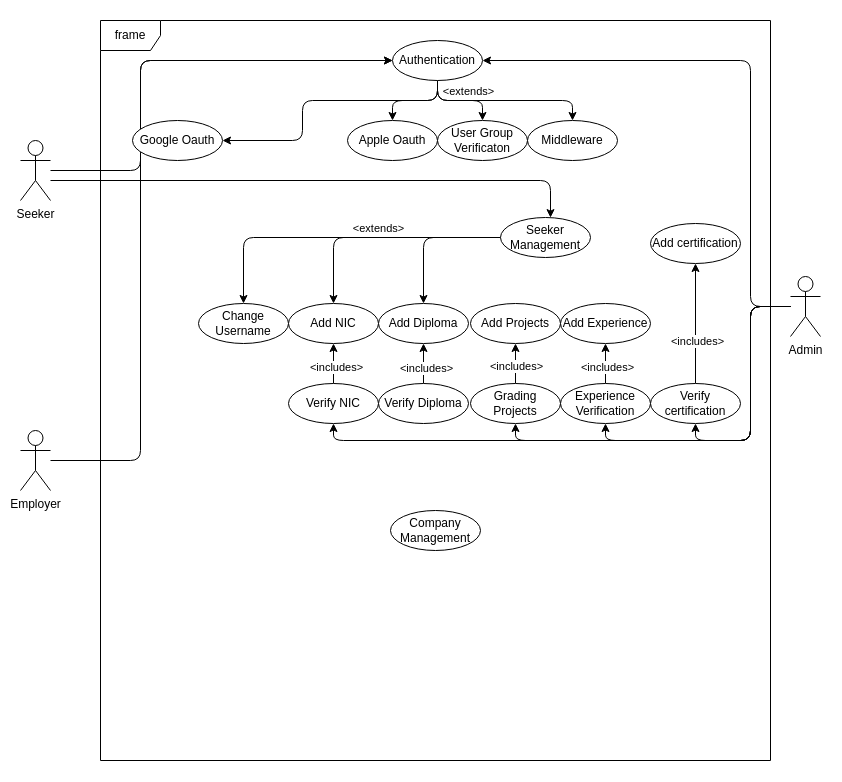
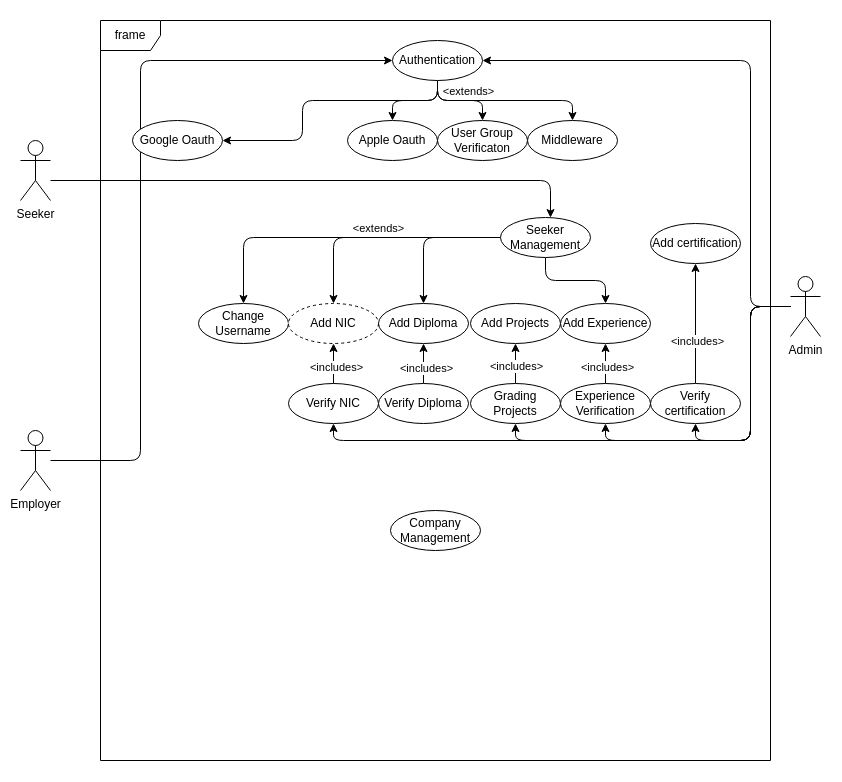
edge "Seeker" -> "Authentication": removed
edge "Seeker Management" -> "Add Experience": added
node "Add NIC": style solid -> dashed
